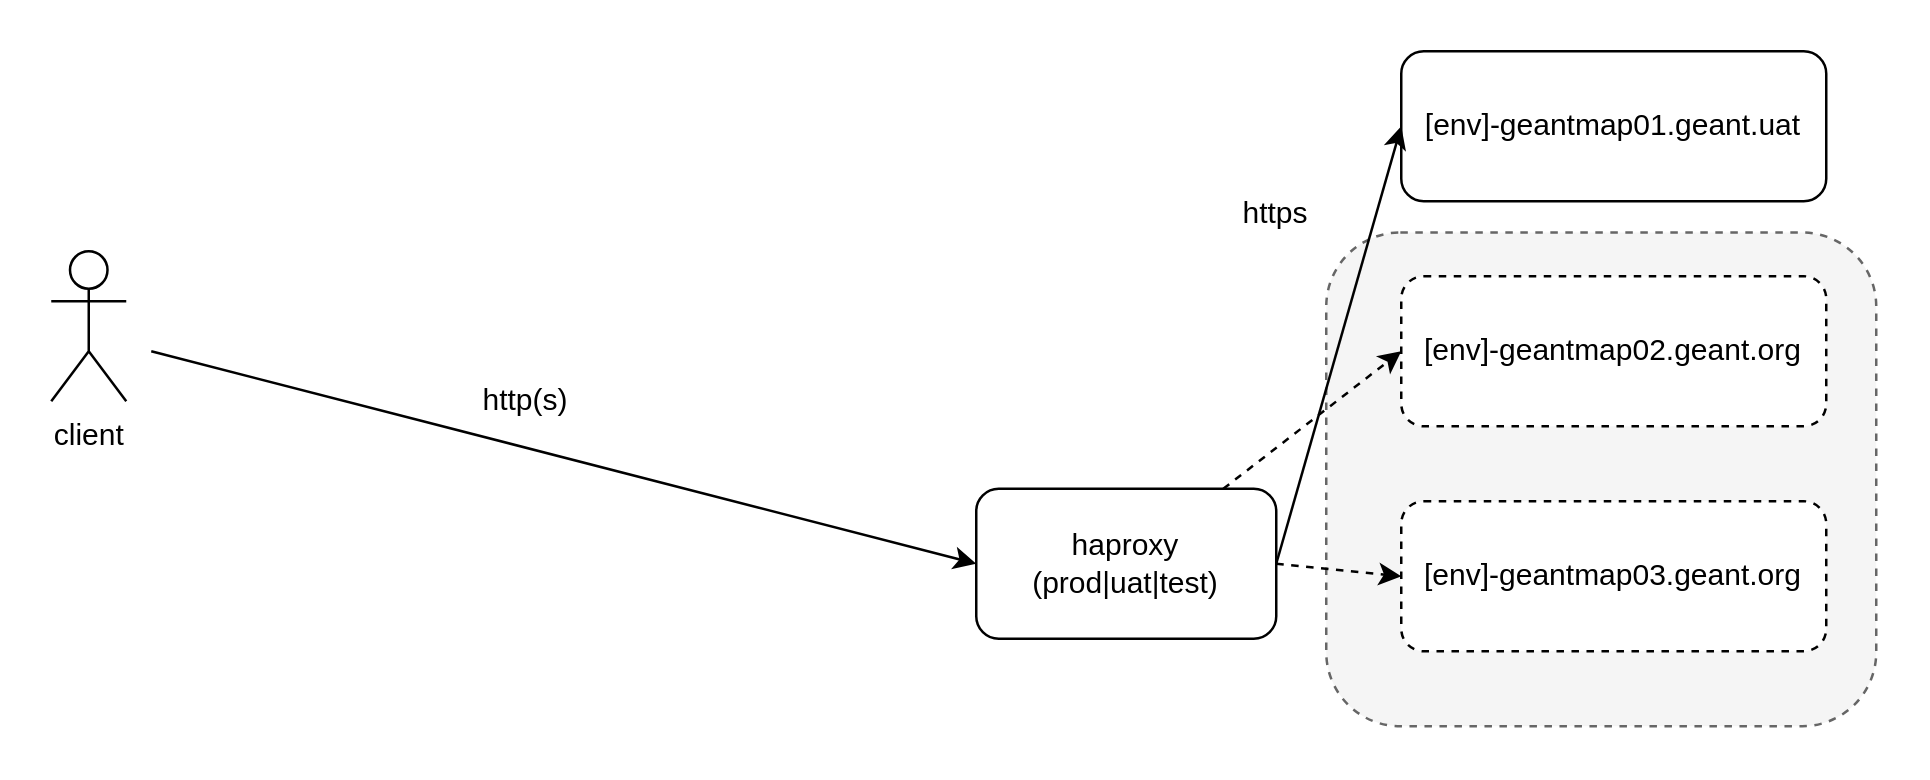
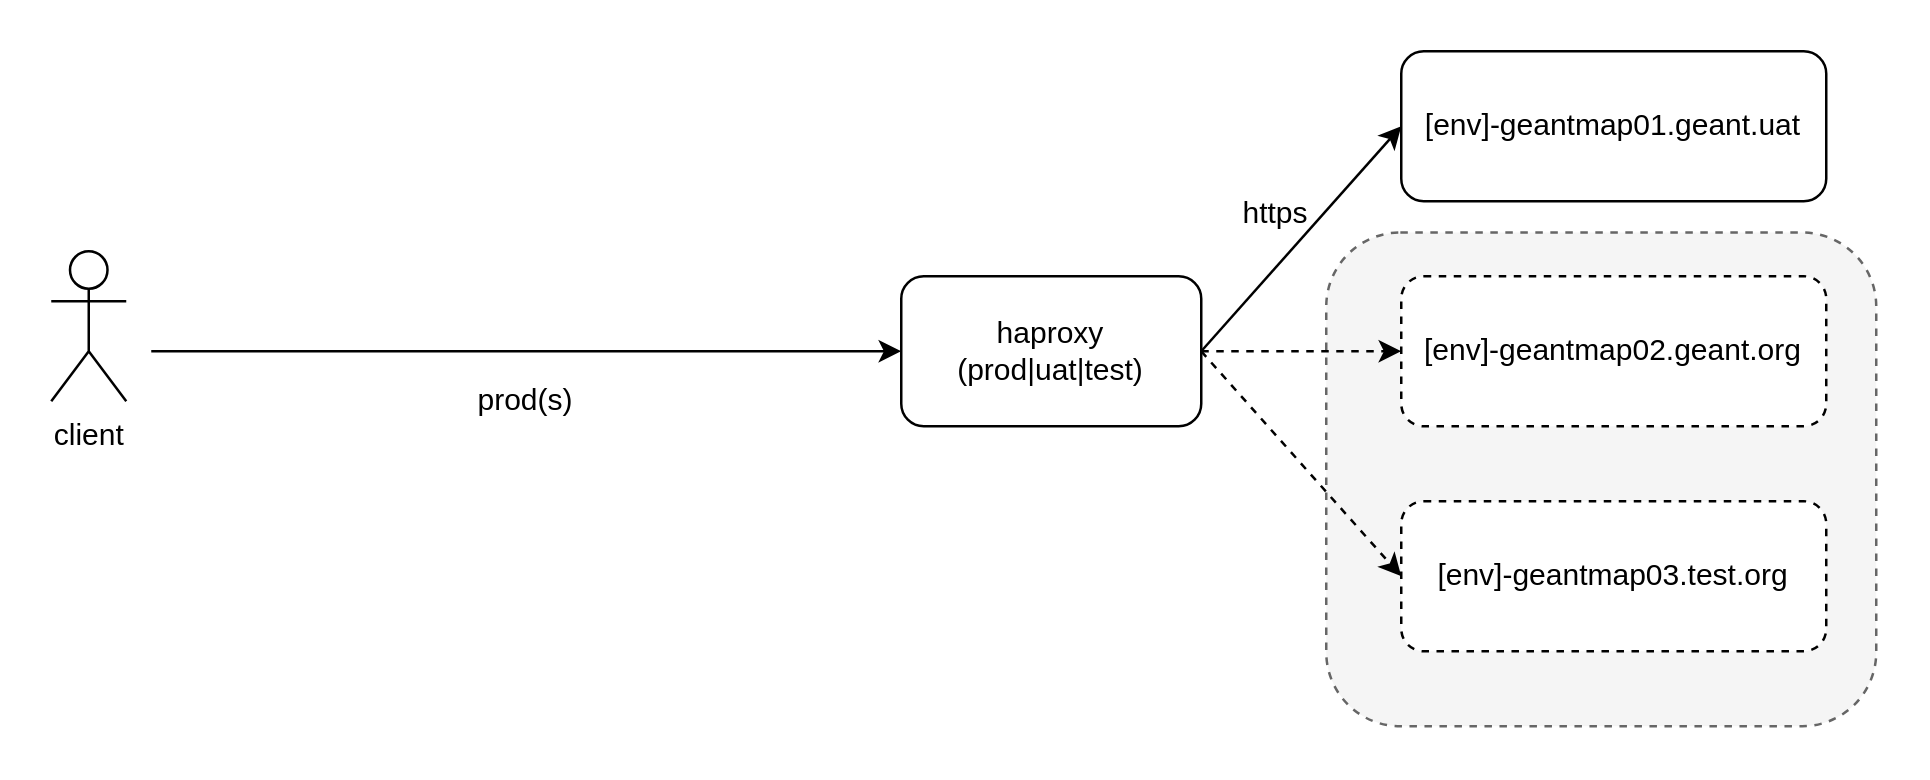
node "http(s)": label "http(s)" -> "prod(s)"
node "haproxy (prod|uat|test)": moved (1126, 564) -> (1051, 351)
node "[env]-geantmap03.geant.org": label "[env]-geantmap03.geant.org" -> "[env]-geantmap03.test.org"
